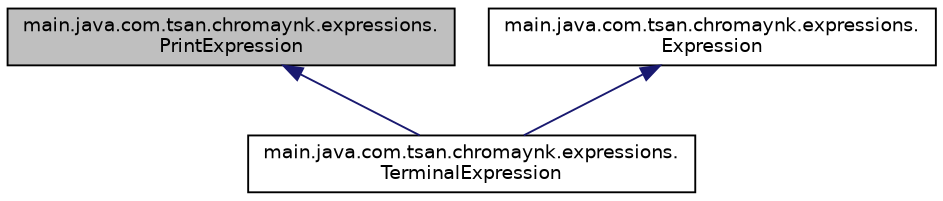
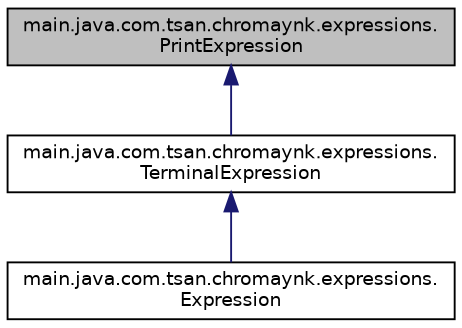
edge "main.java.com.tsan.chromaynk.expressions. TerminalExpression" -> "main.java.com.tsan.chromaynk.expressions. Expression": reversed
